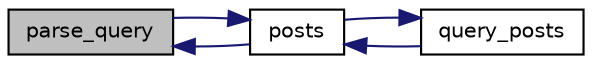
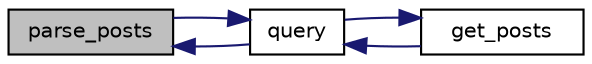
node "parse_query": label "parse_query" -> "parse_posts"
node "posts": label "posts" -> "query"
node "query_posts": label "query_posts" -> "get_posts"
